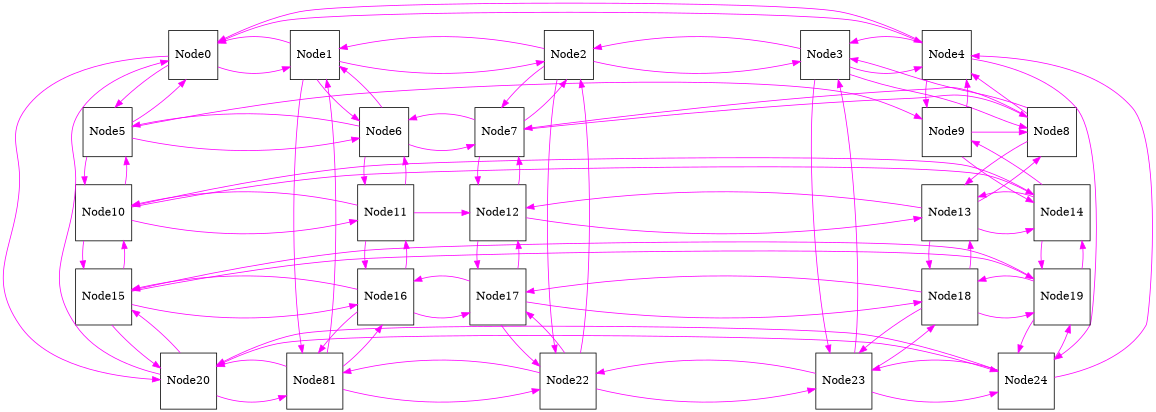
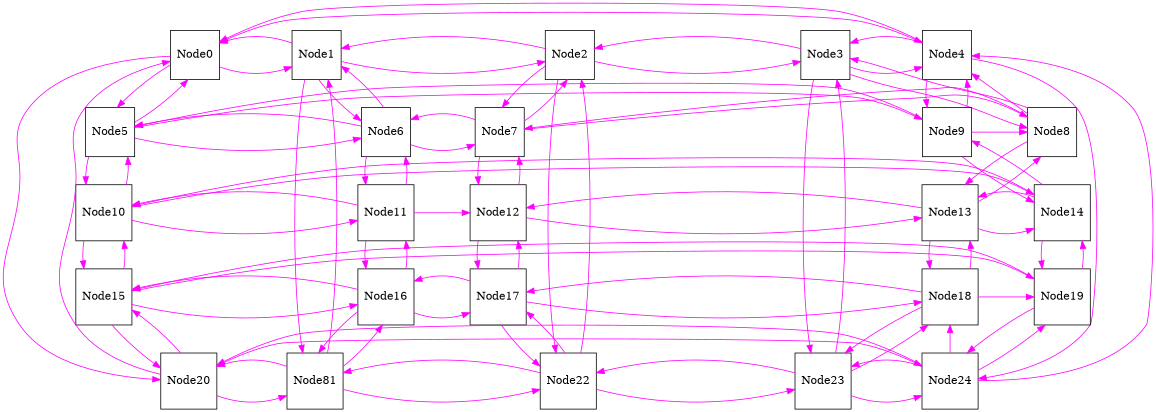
edge "Node9" -> "Node5": added
edge "Node19" -> "Node18": now "Node24" -> "Node18"
